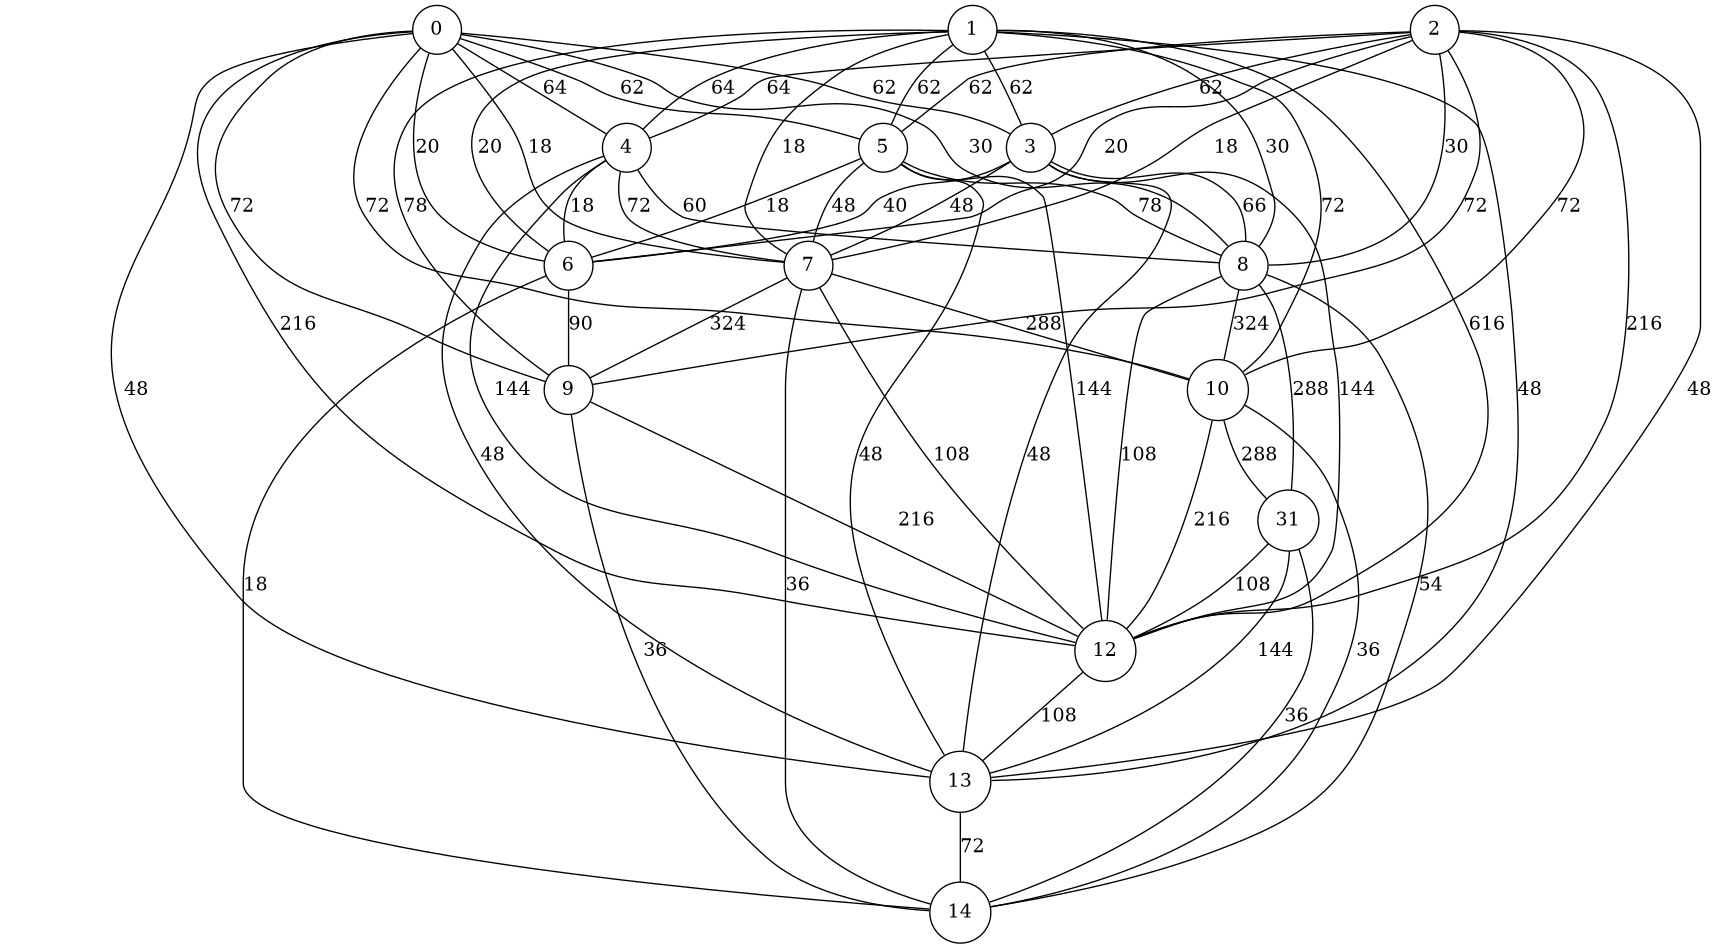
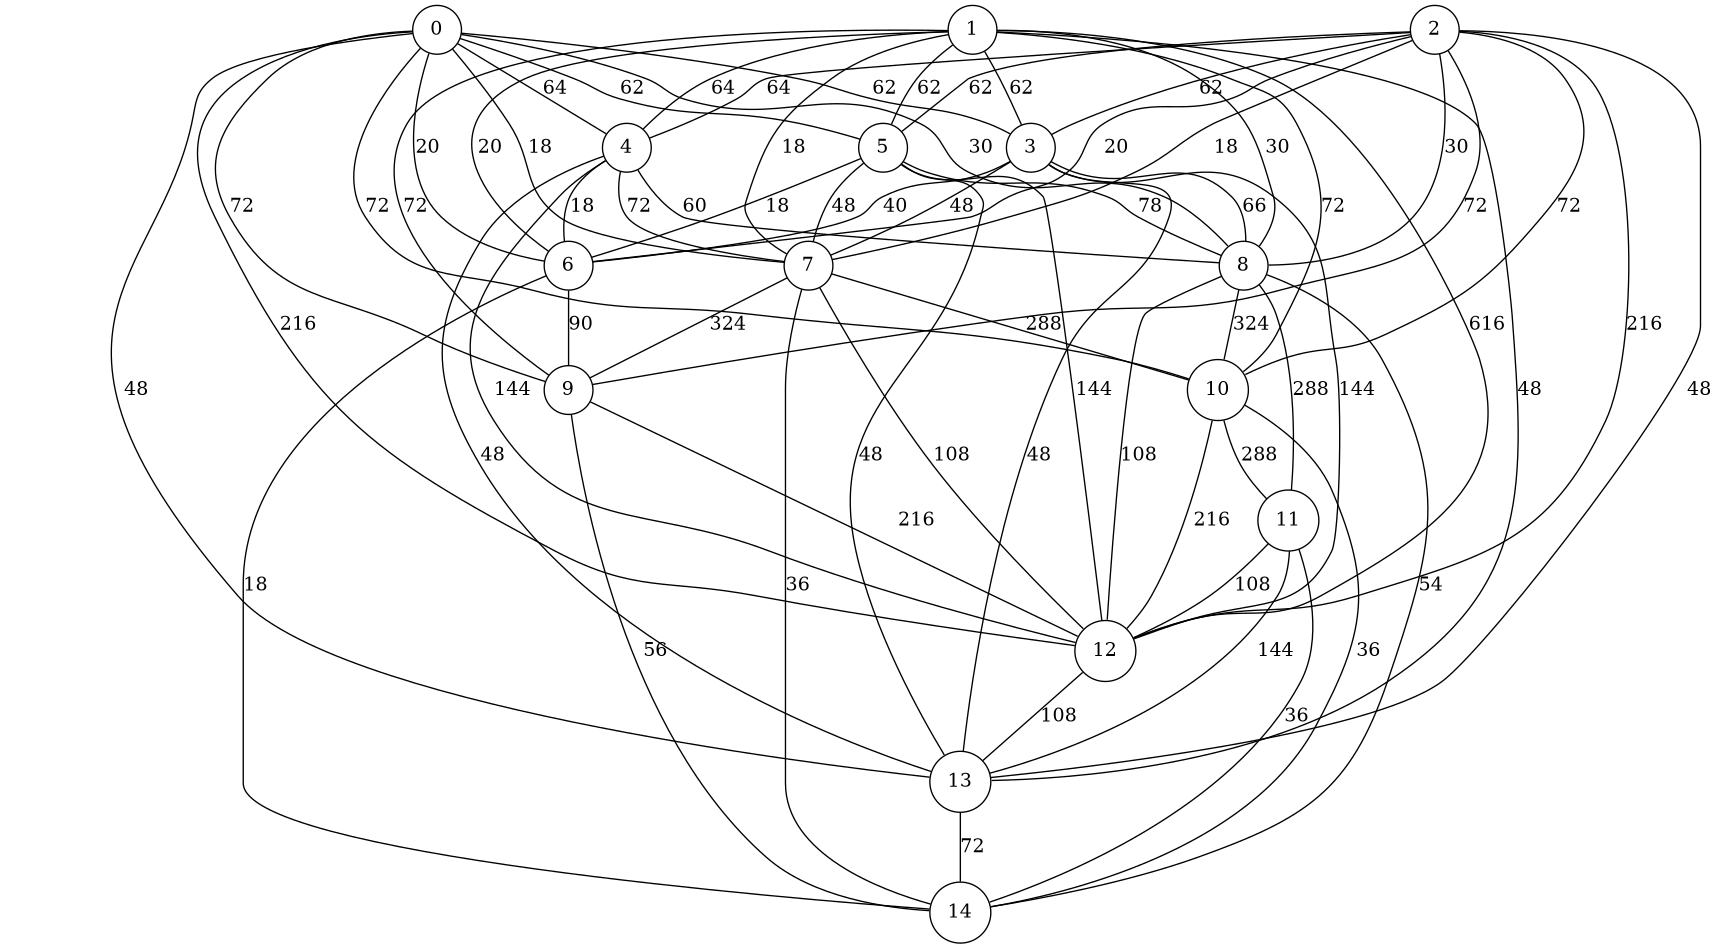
edge "1" -- "9": label "78" -> "72"
node "31": label "31" -> "11"
edge "9" -- "14": label "36" -> "56"
